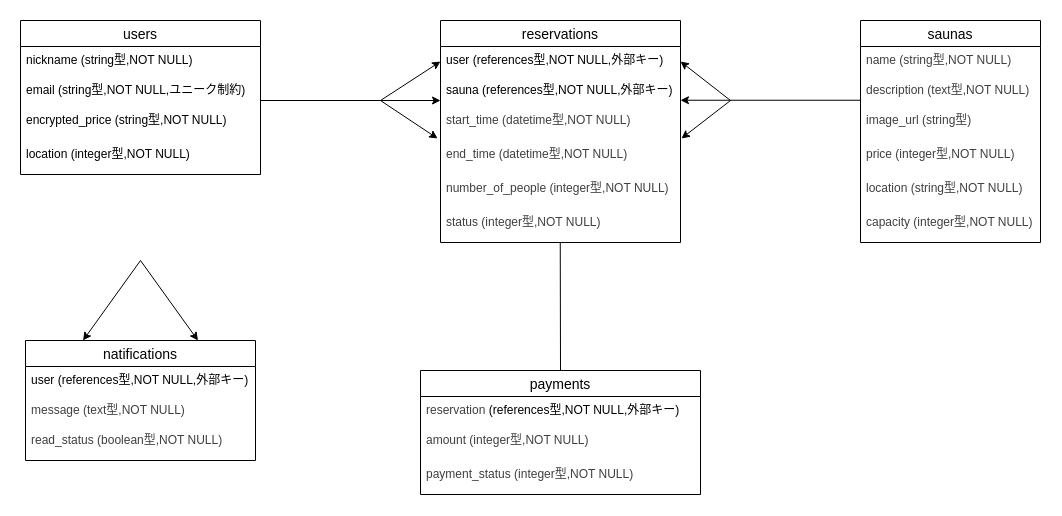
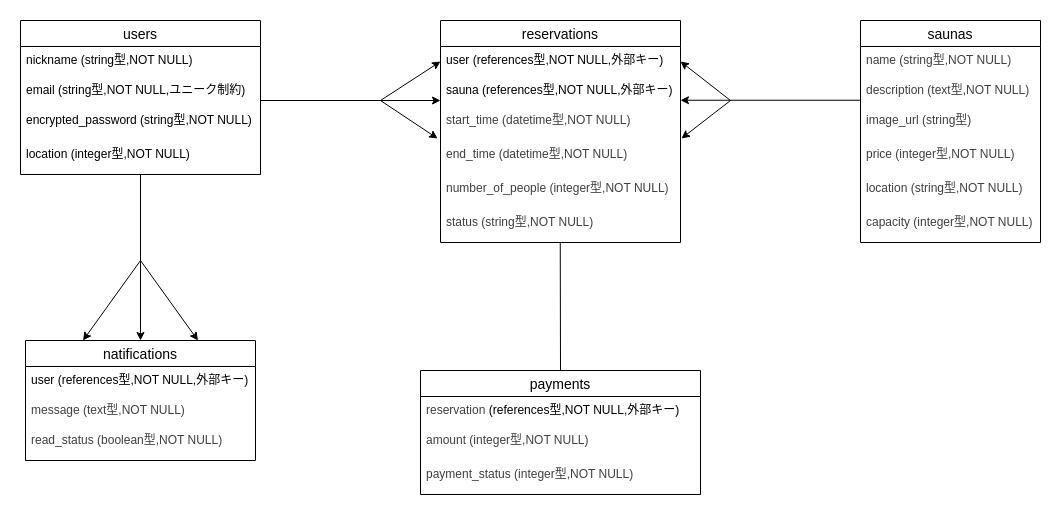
node "encrypted_price (string型,NOT NULL)": label "encrypted_price (string型,NOT NULL)" -> "encrypted_password (string型,NOT NULL)"
node "status (integer型,NOT NULL)": label "status (integer型,NOT NULL)" -> "status (string型,NOT NULL)"
edge "users" -> "natifications": added
